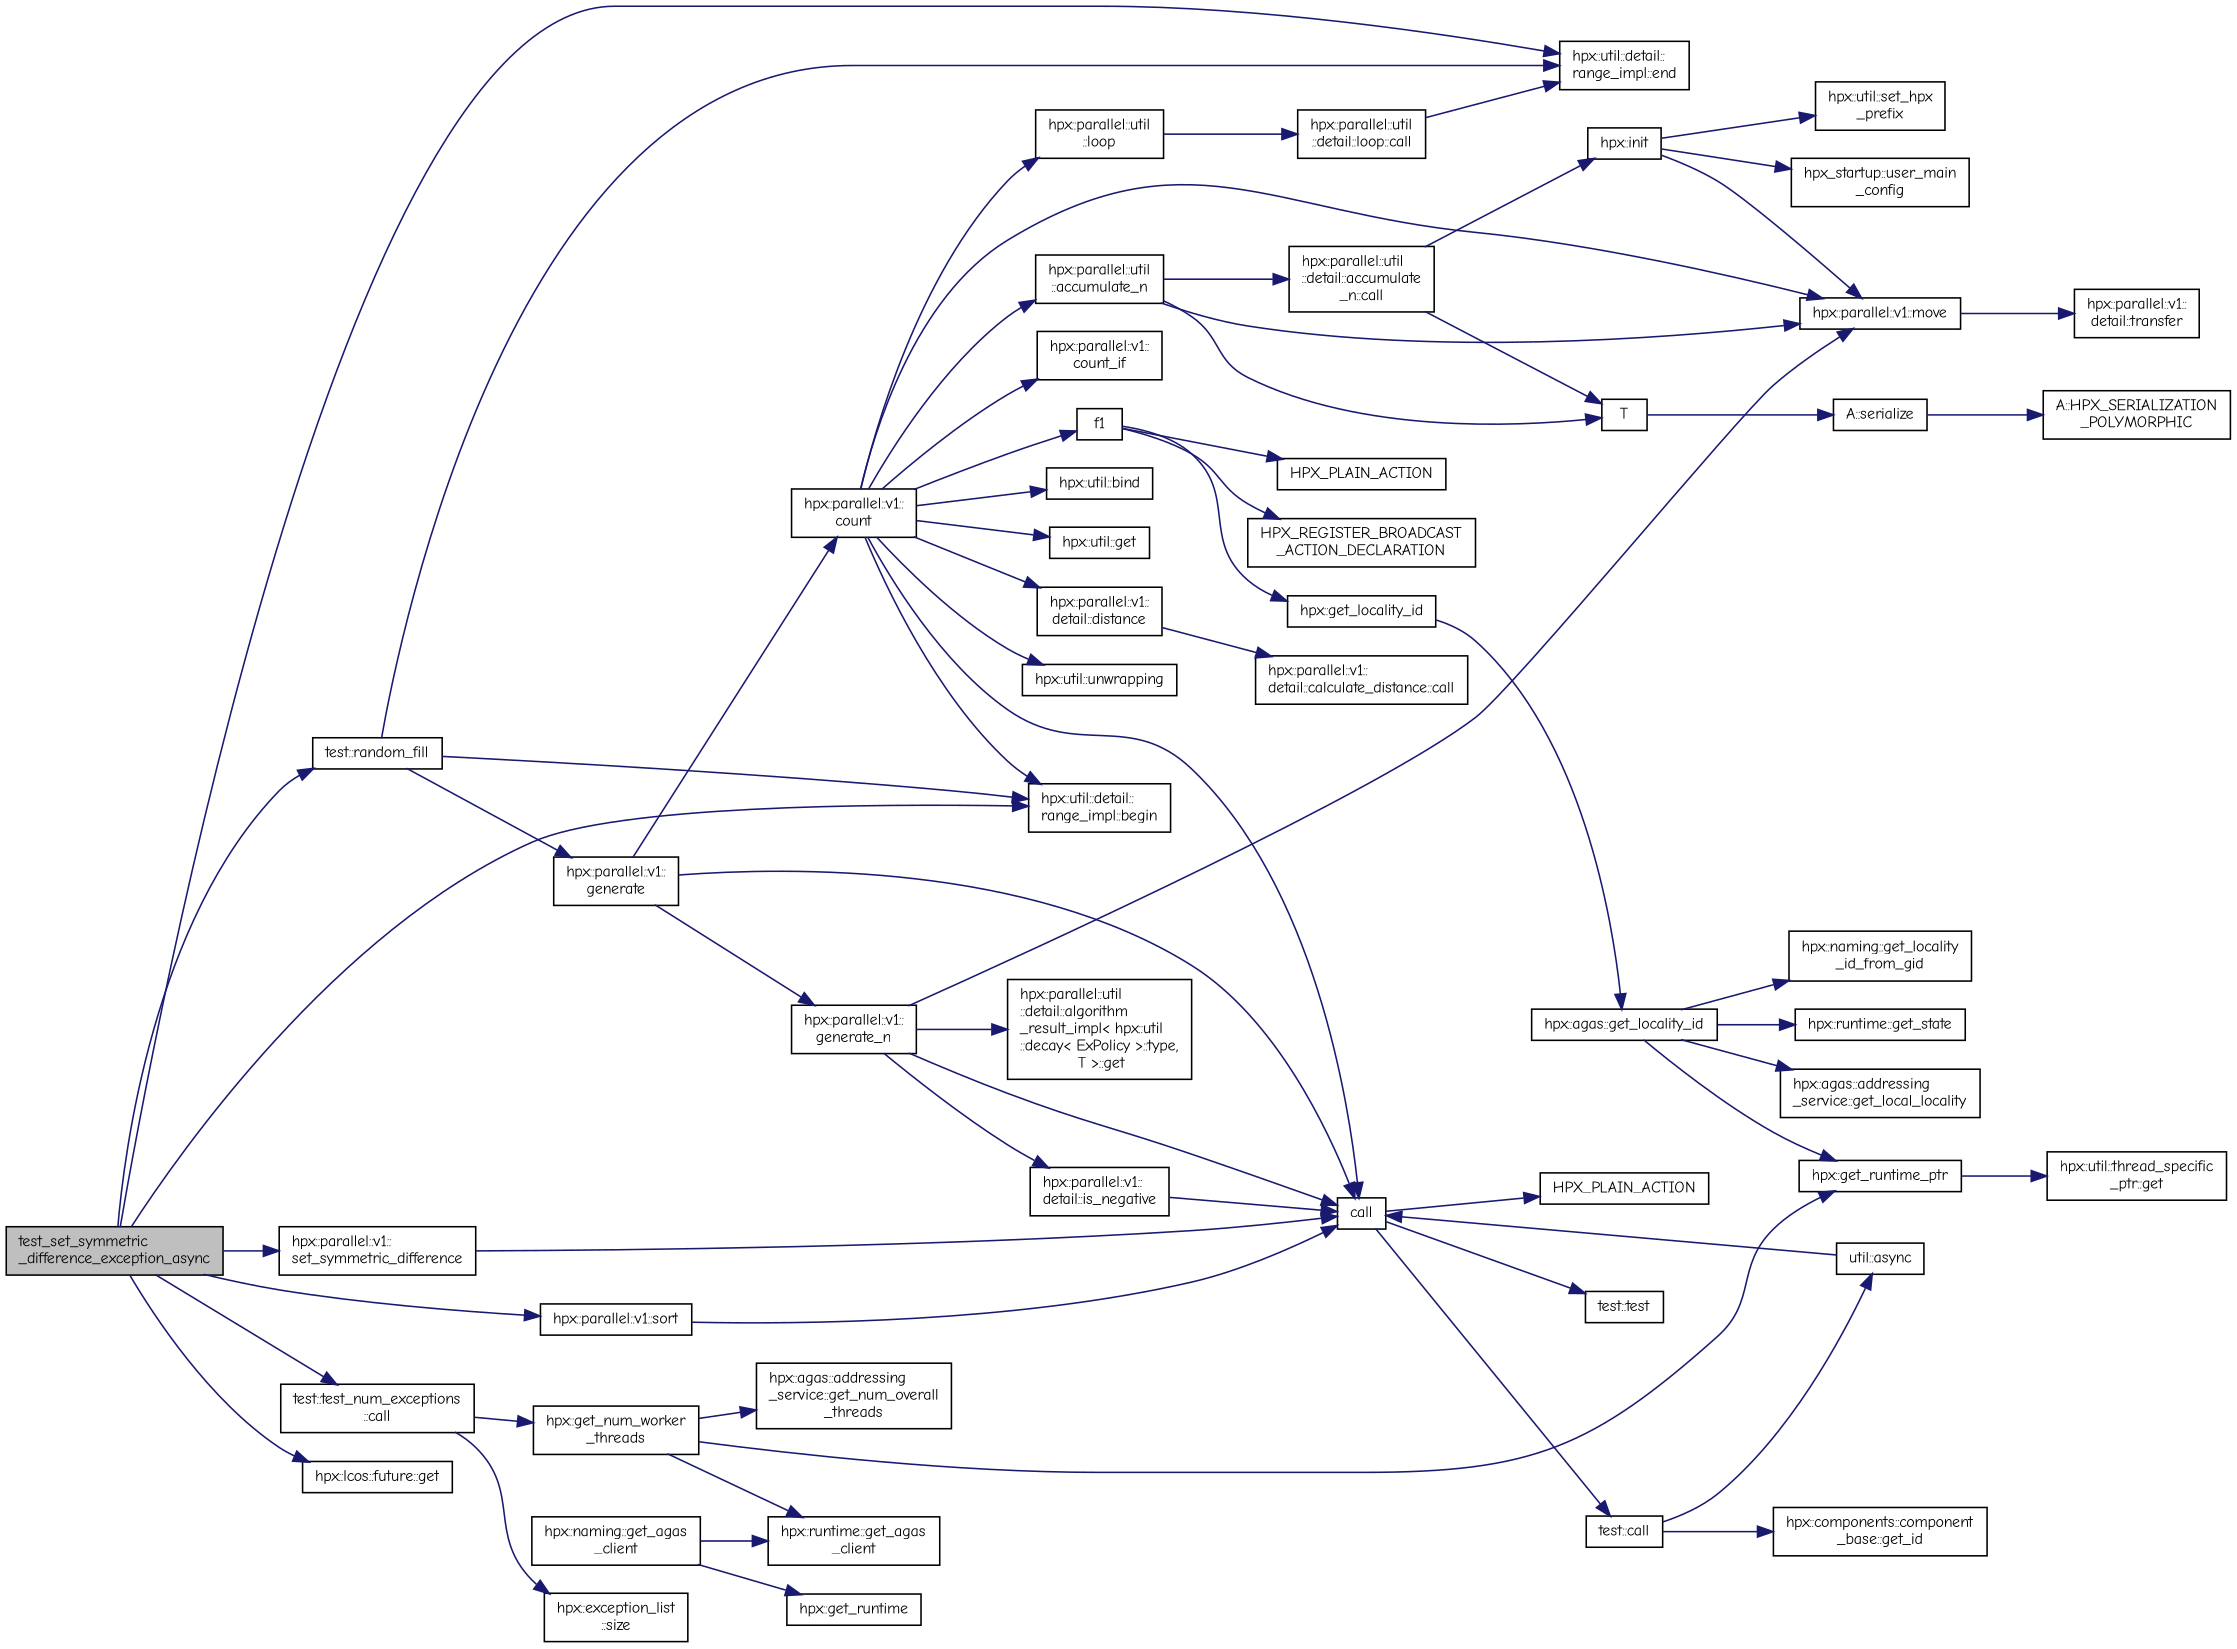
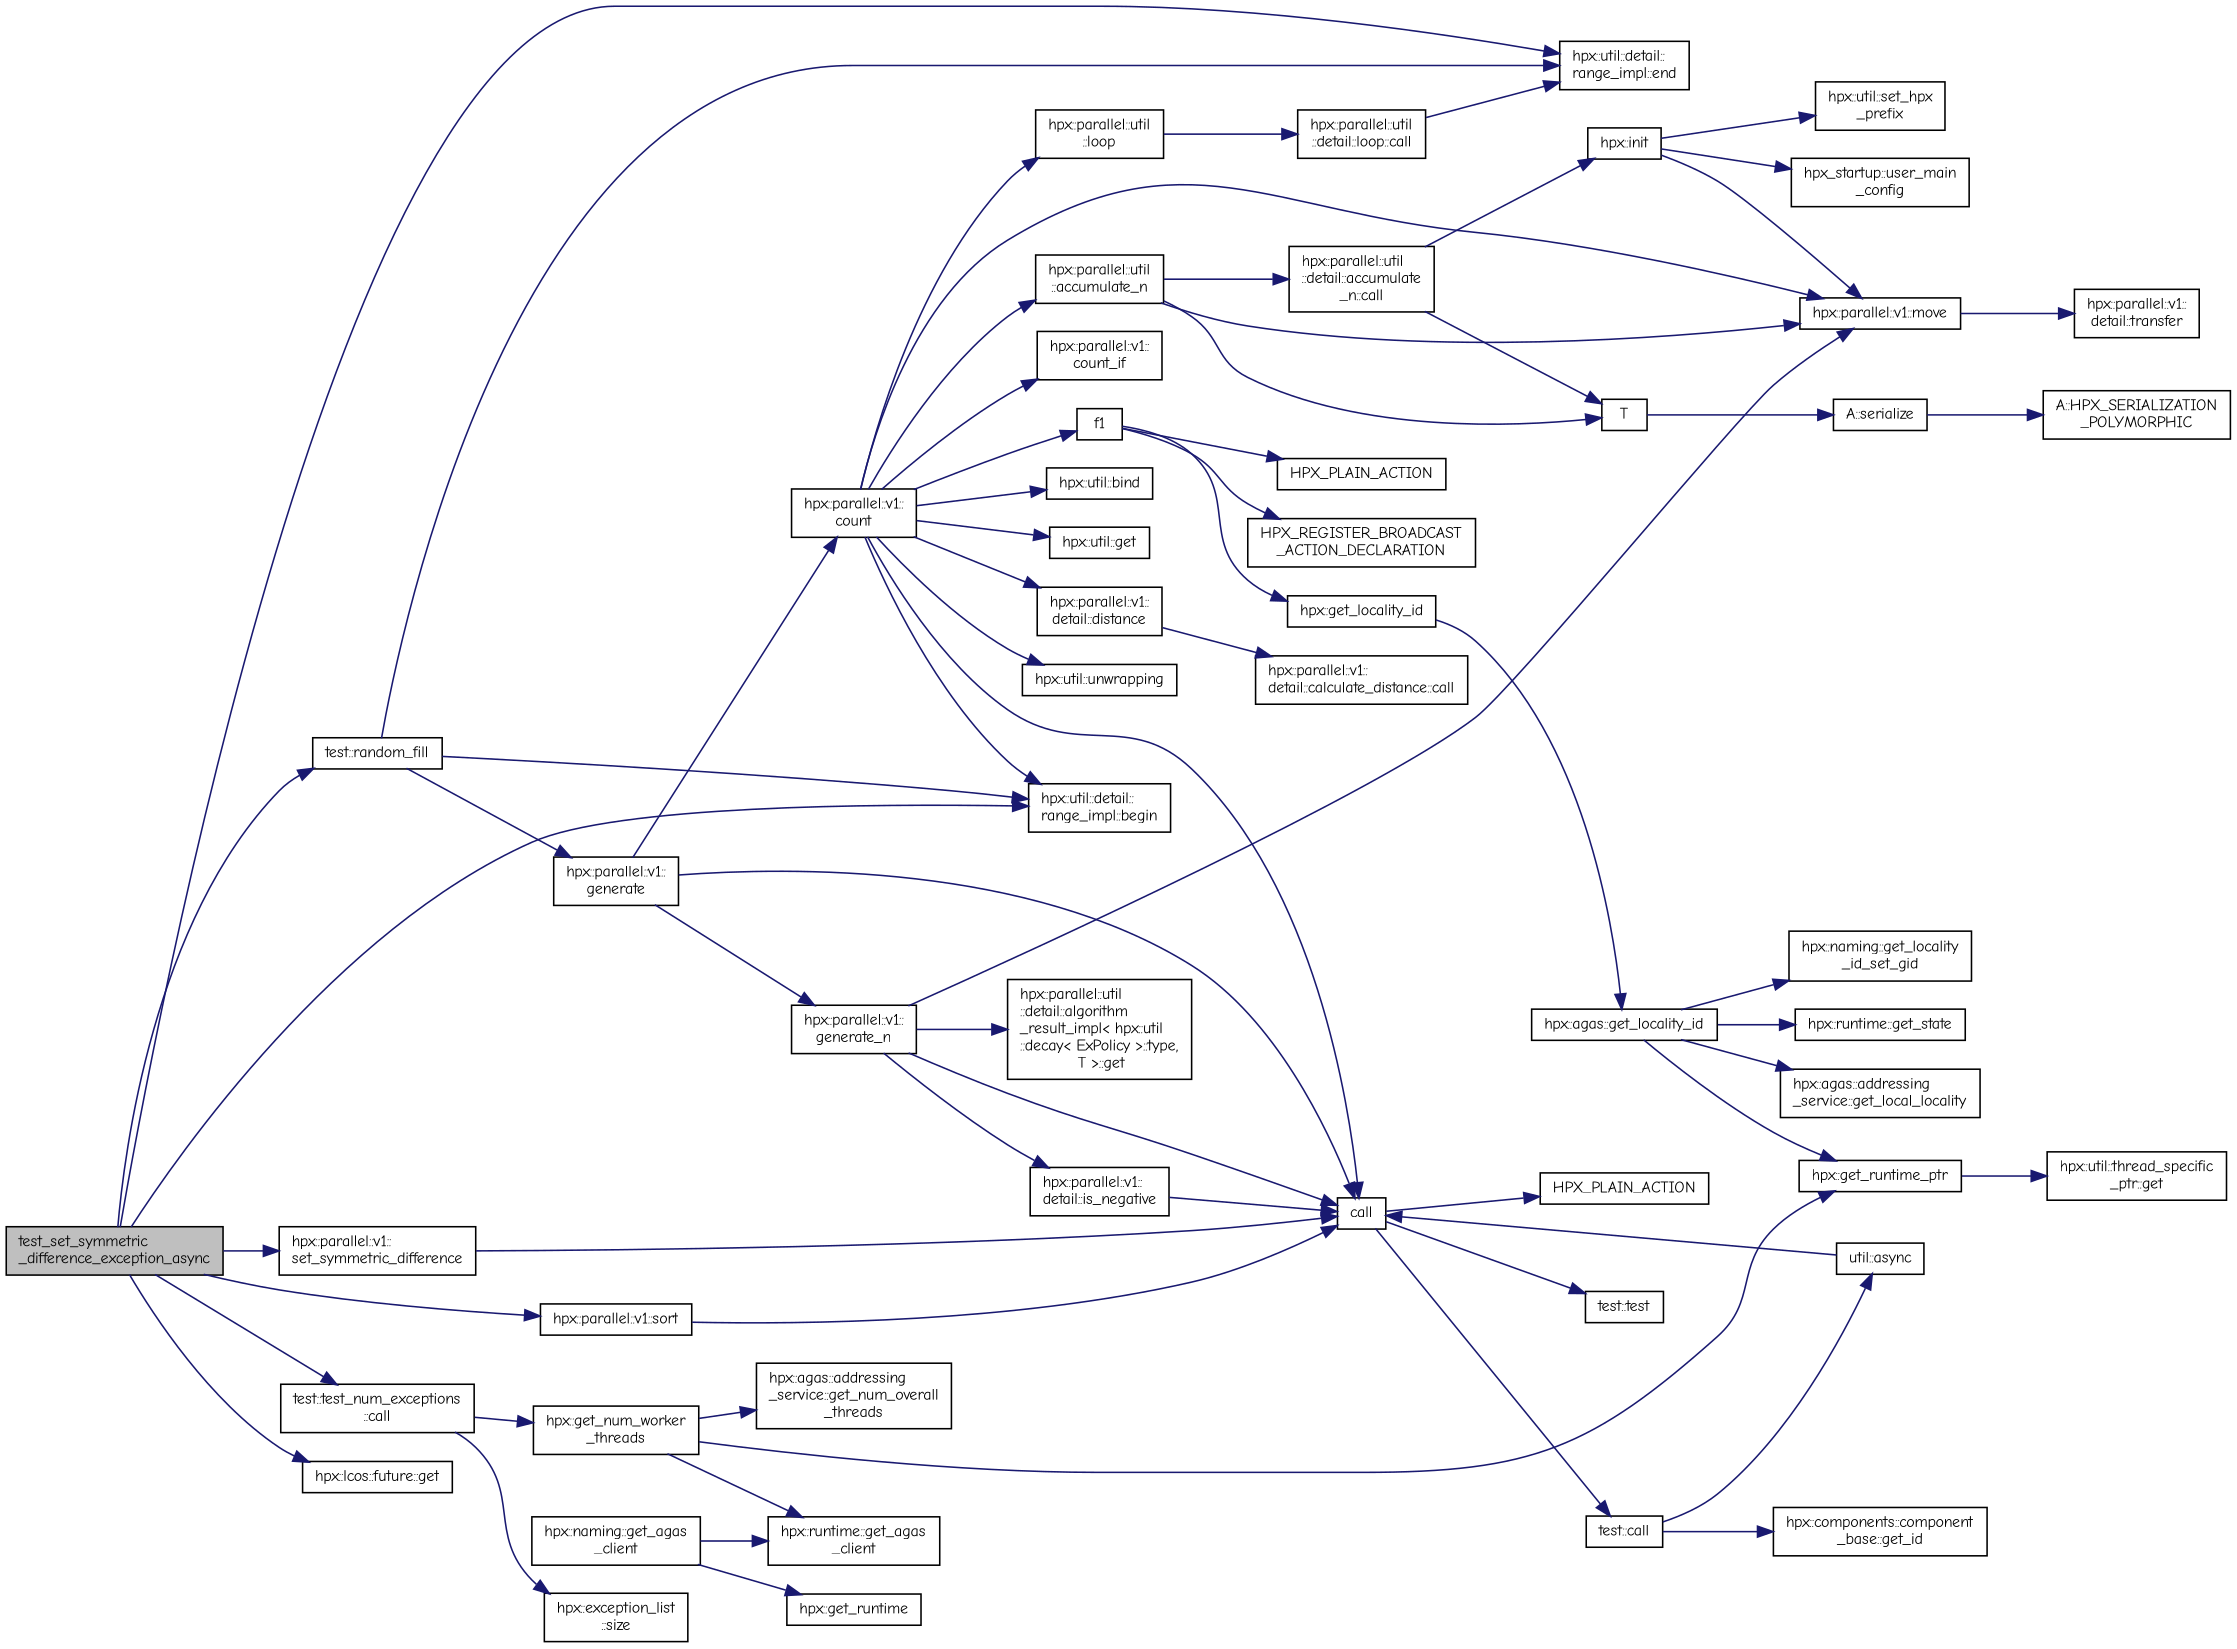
node "hpx::naming::get_locality _id_from_gid": label "hpx::naming::get_locality _id_from_gid" -> "hpx::naming::get_locality _id_set_gid"
